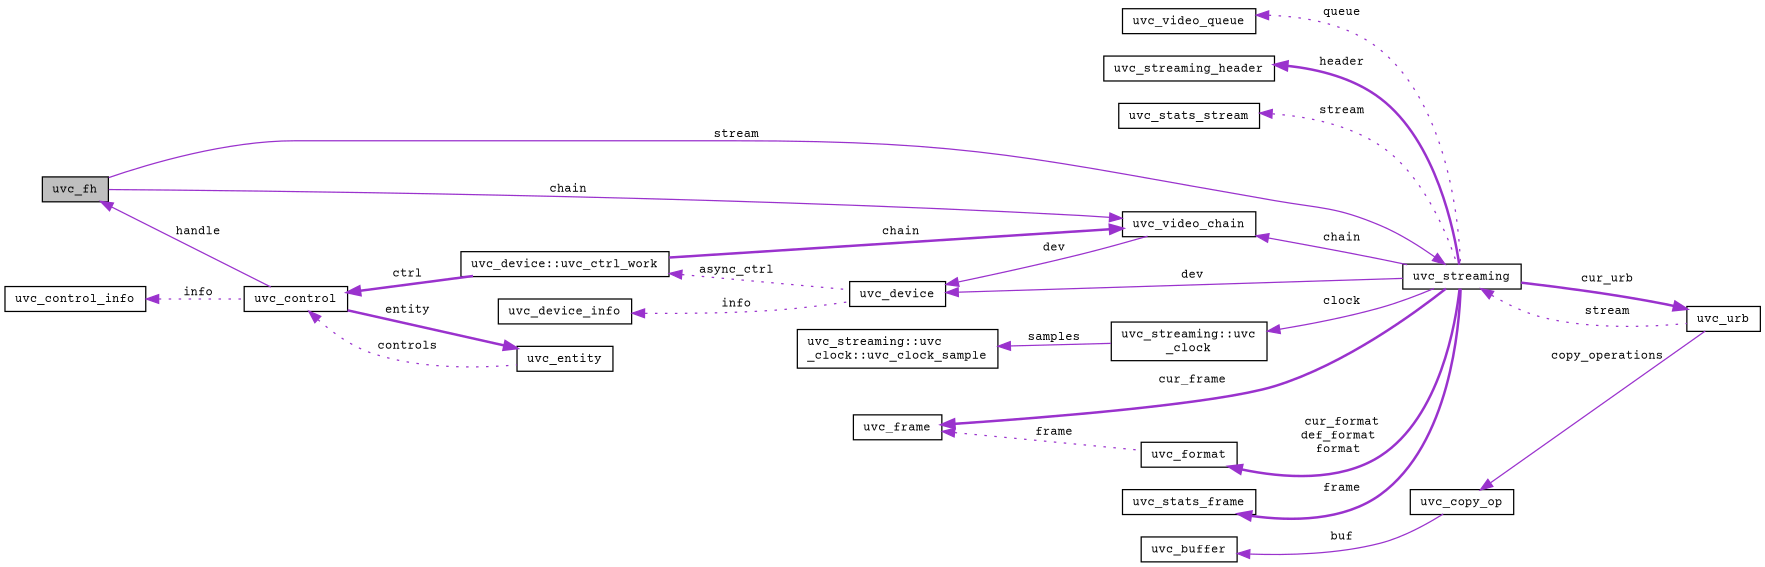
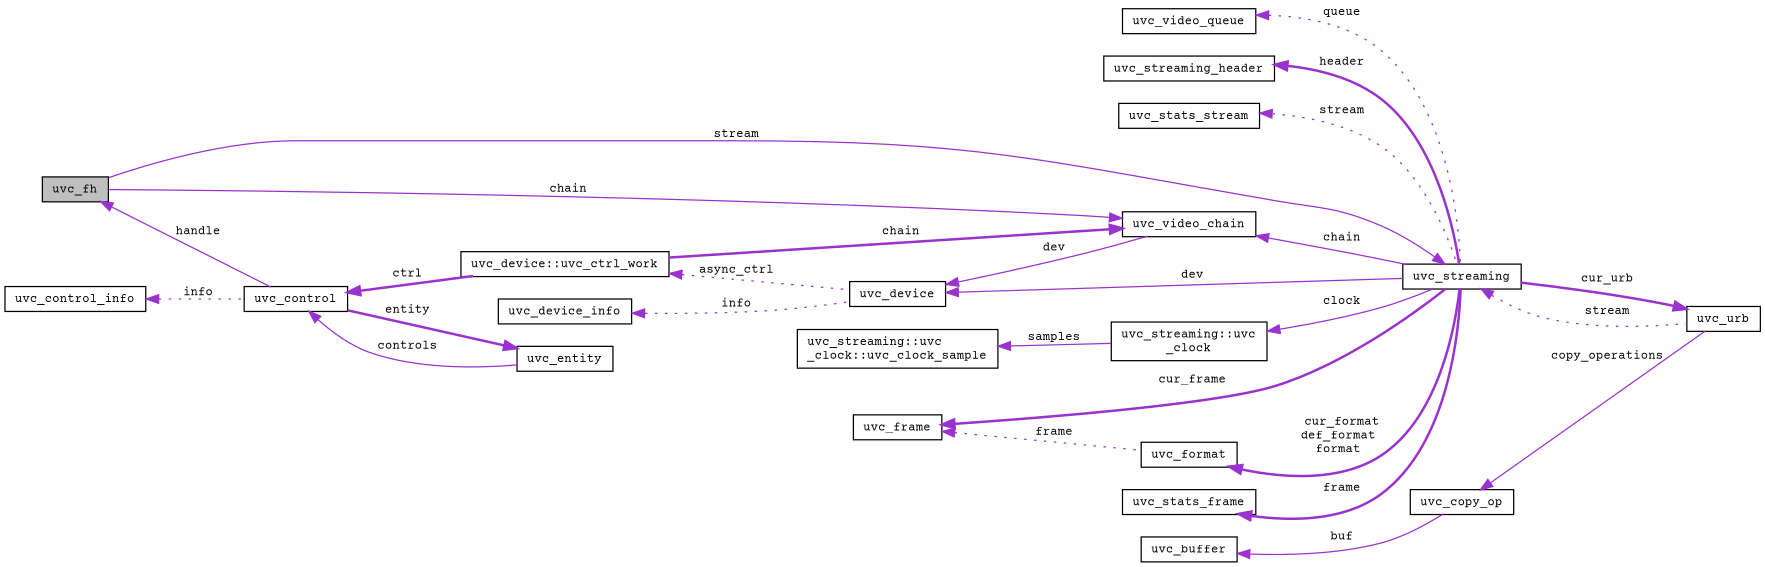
edge "uvc_entity" -> "uvc_control": style dotted -> solid
